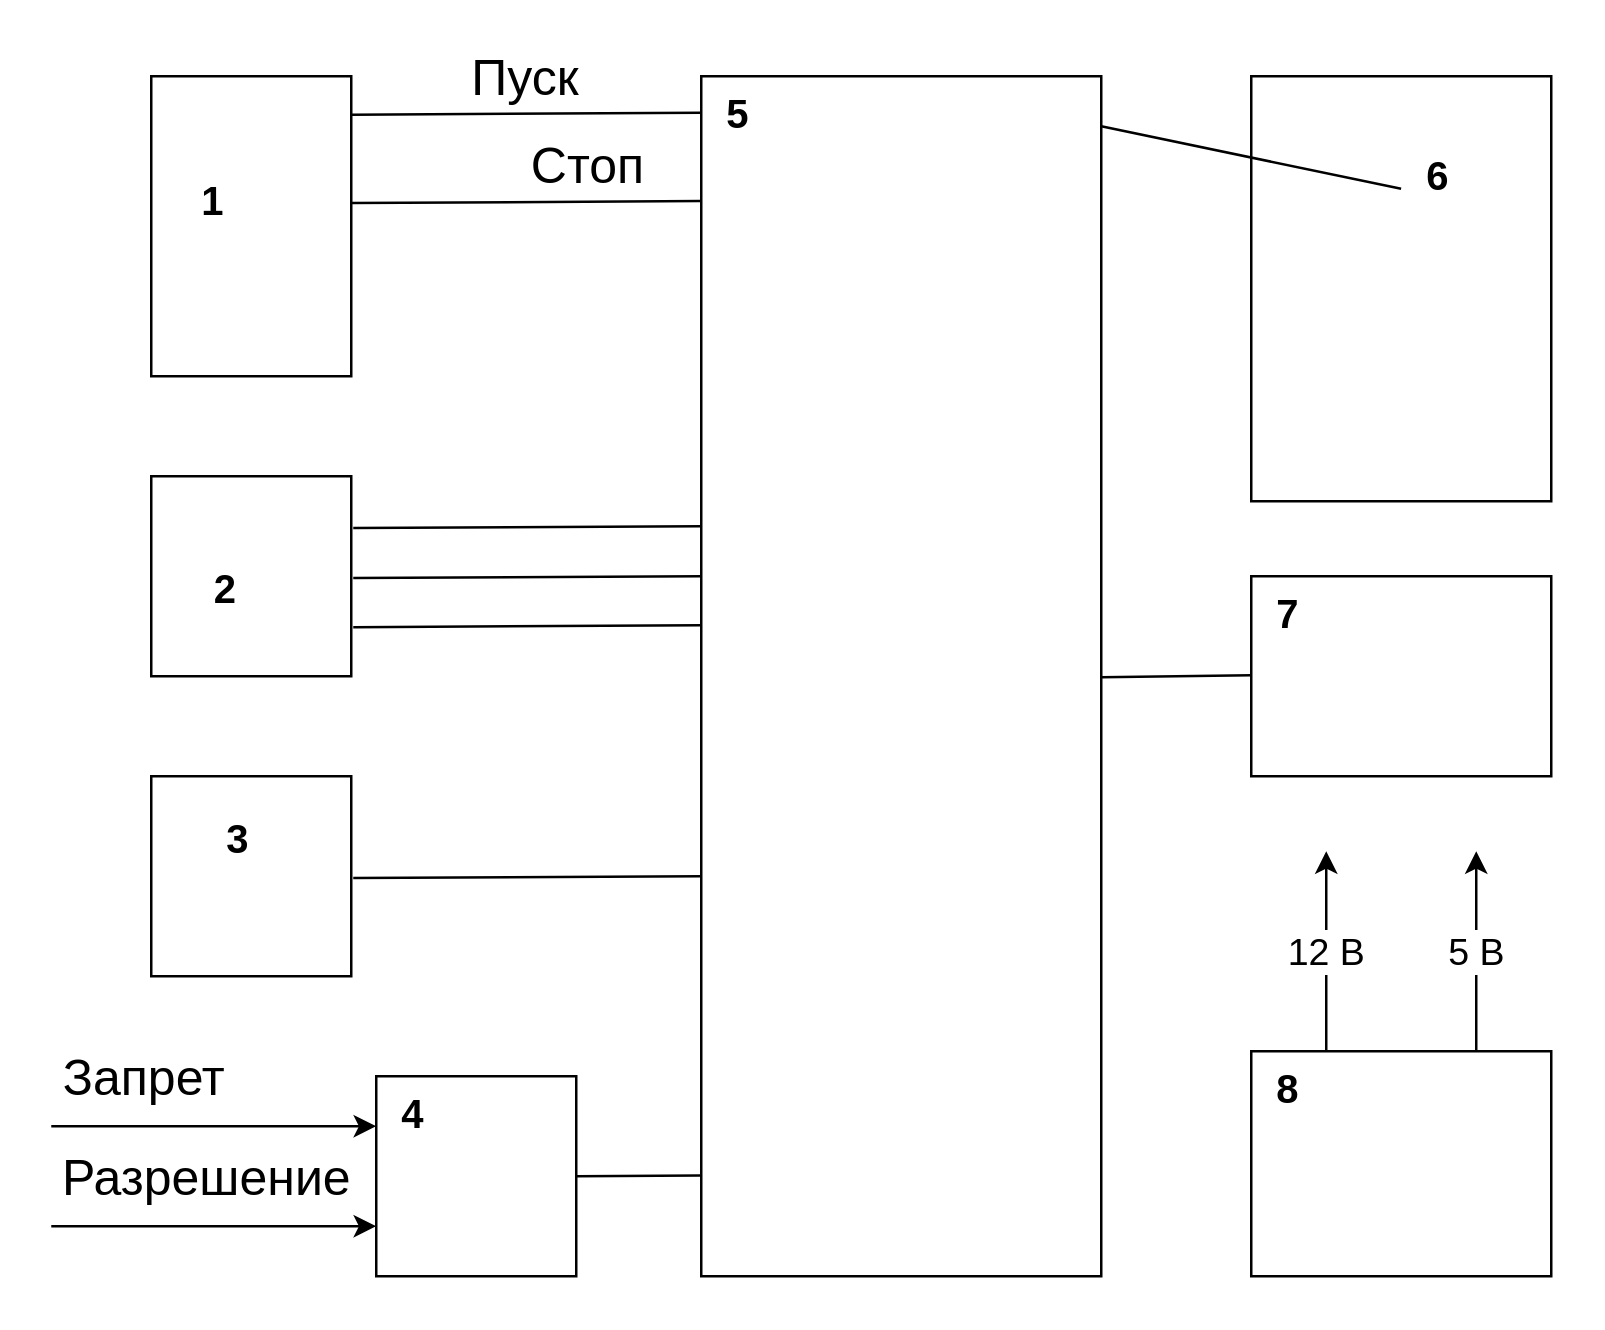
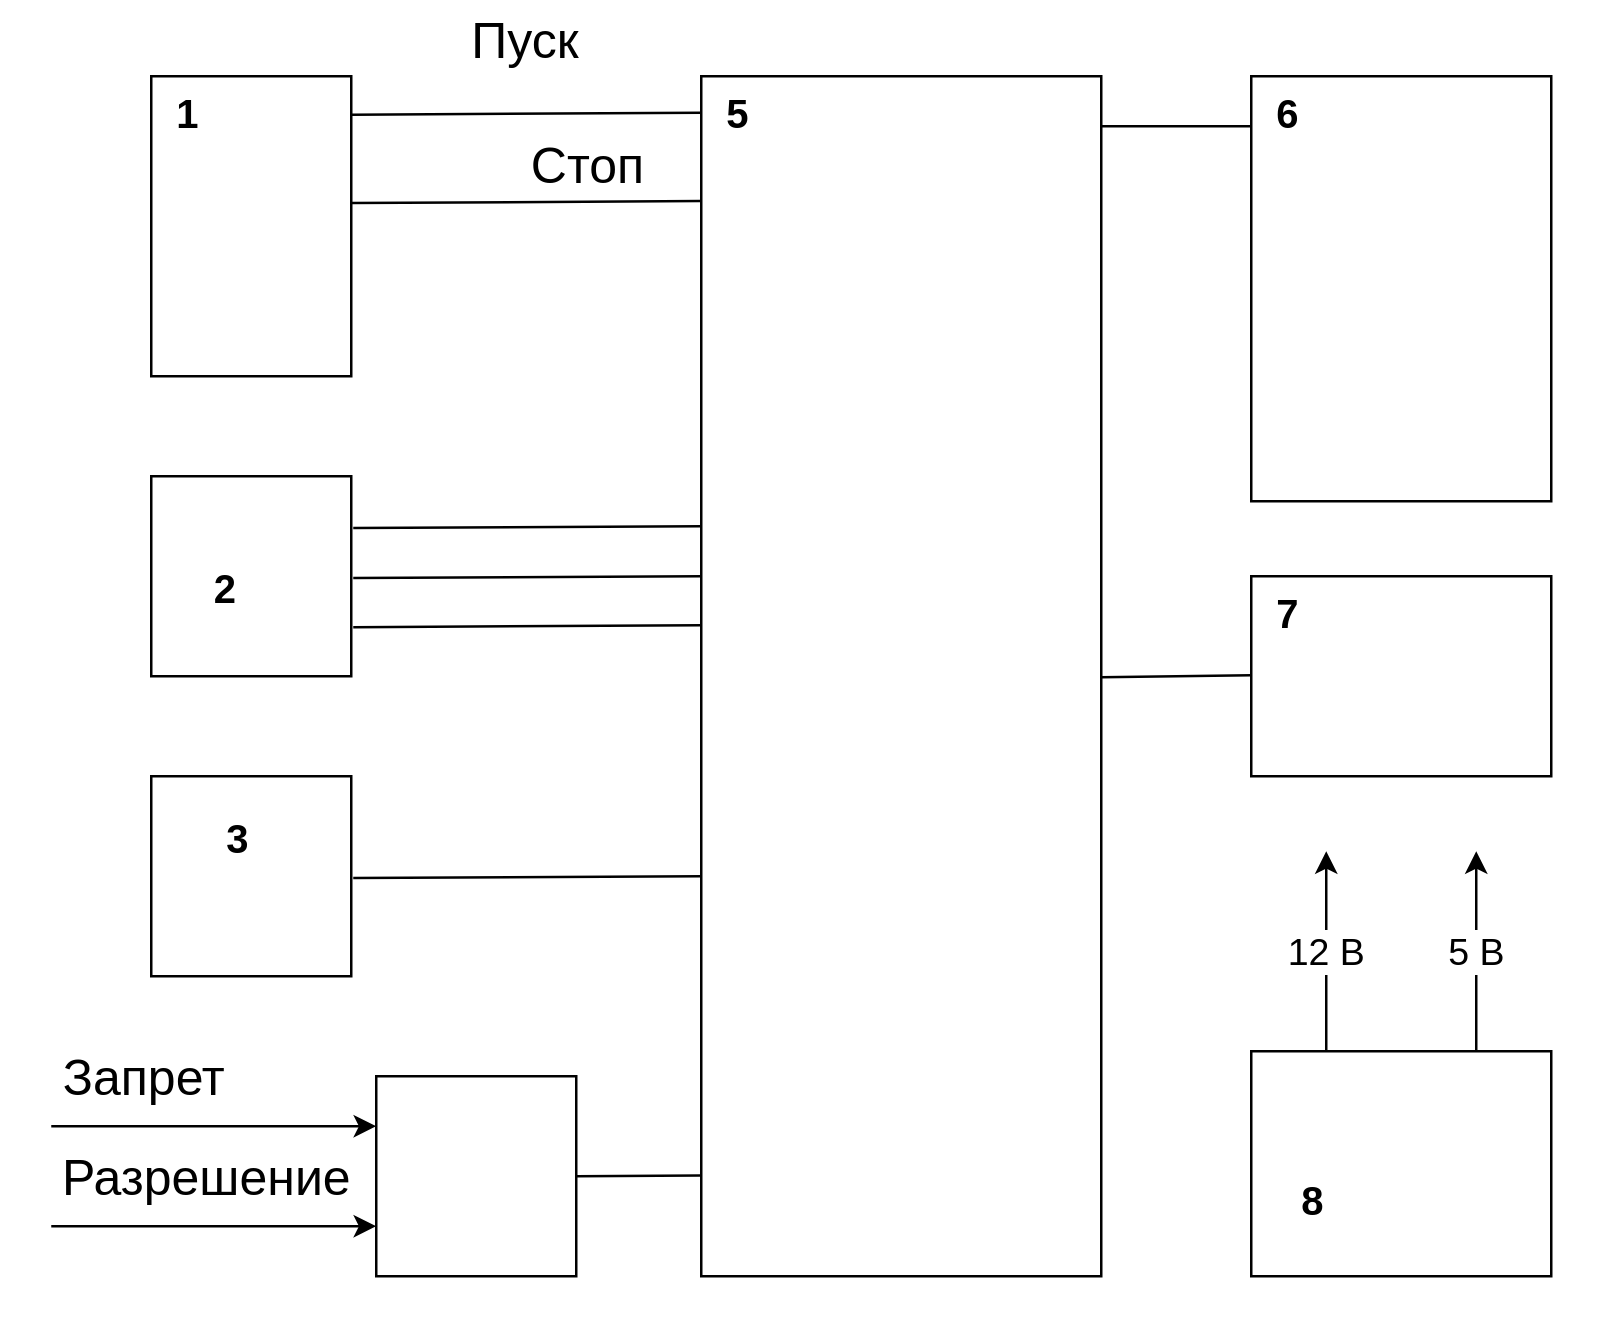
node "Пуск": moved (526, 76) -> (526, 39)
node "6": moved (1439, 176) -> (1289, 114)
node "1": moved (214, 201) -> (189, 114)
node "8": moved (1289, 1089) -> (1314, 1201)
node "4": removed
